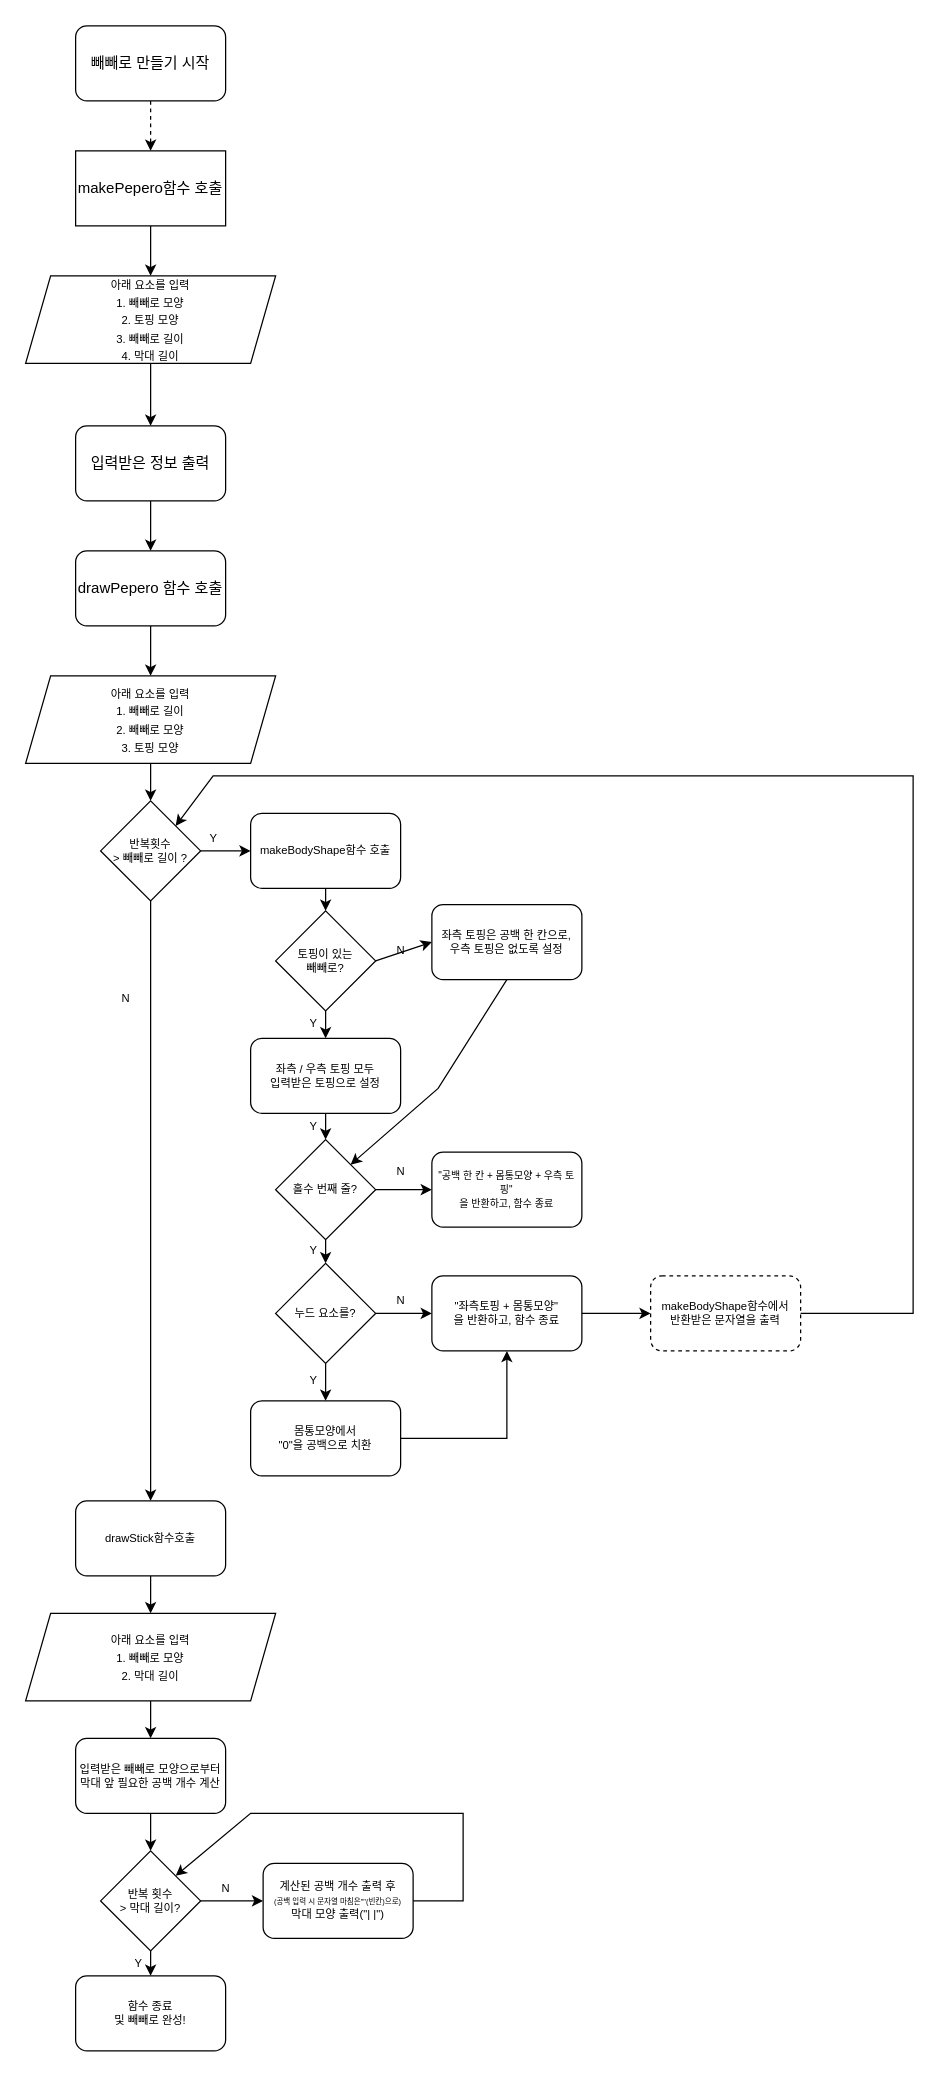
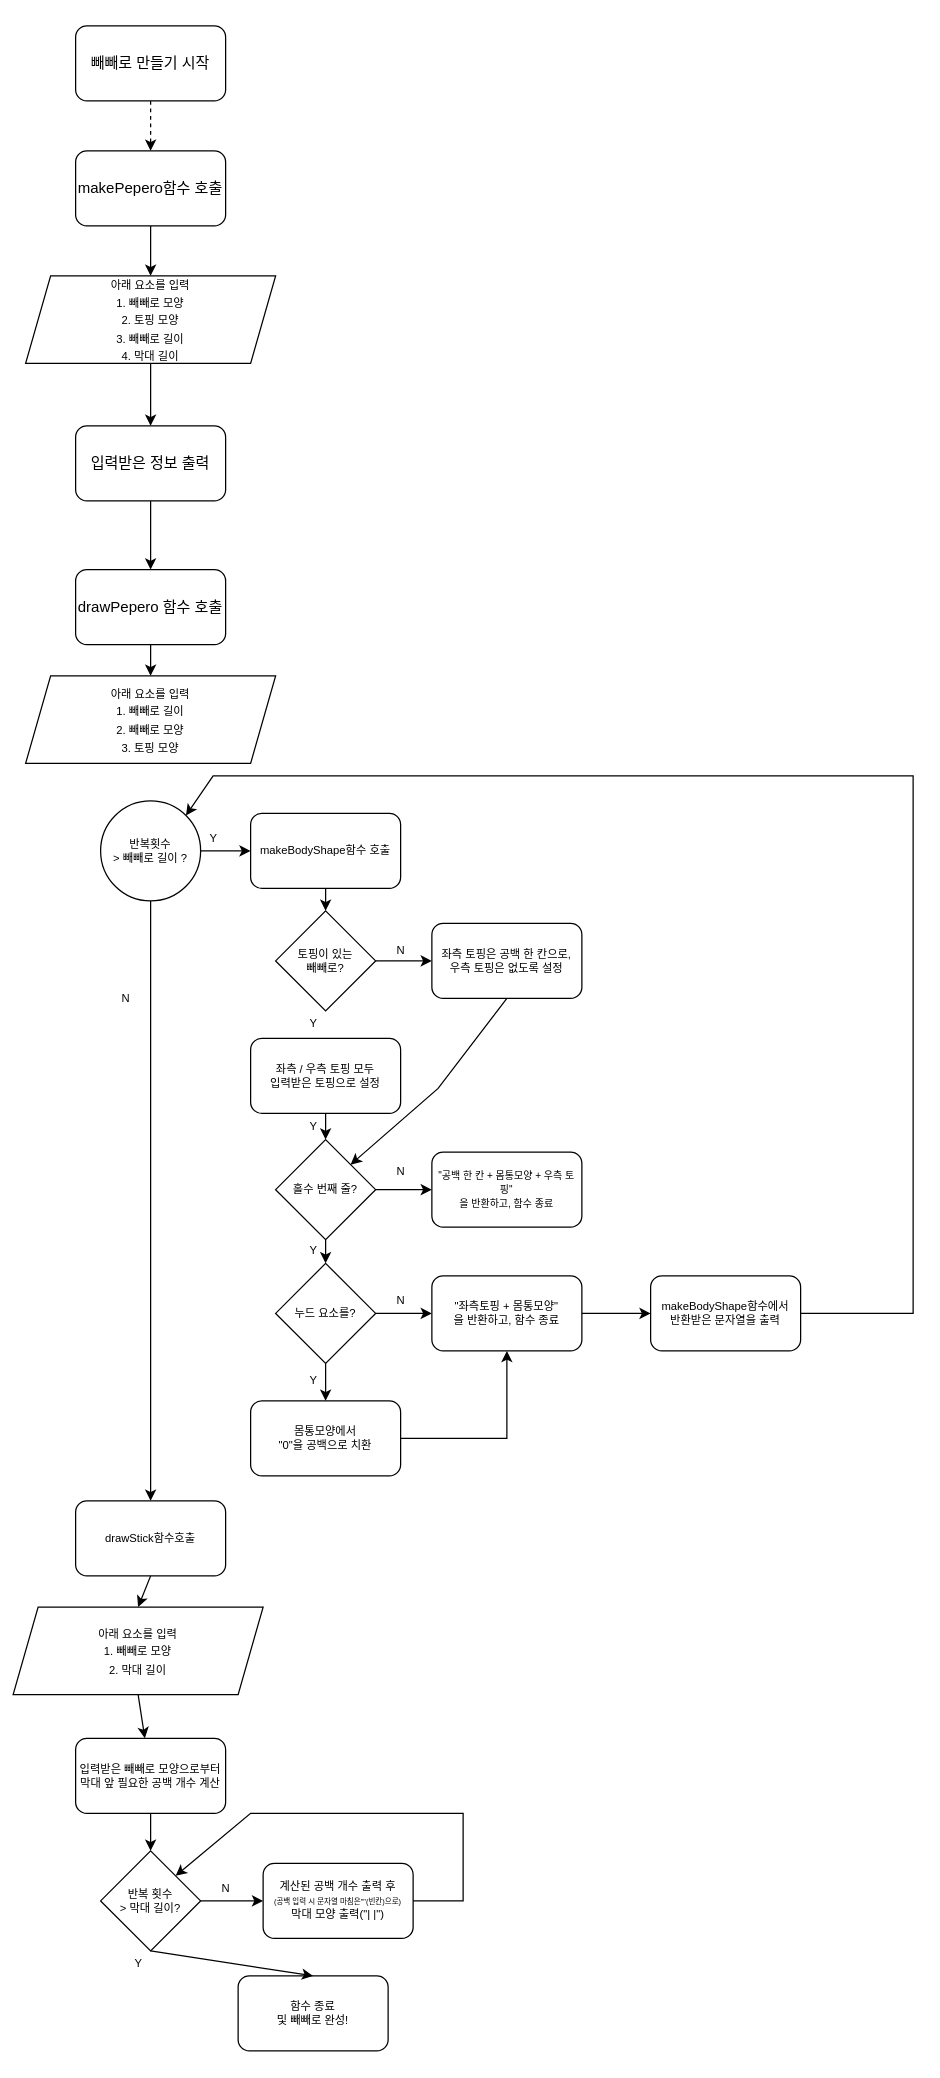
node "makePepero함수 호출": shape rectangle -> rounded rectangle
node "drawPepero 함수 호출": moved (151, 588) -> (151, 607)
edge "아래 요소를 입력 1. 빼빼로 길이 2. 빼빼로 모양 3. 토핑 모양" -> "반복횟수 > 빼빼로 길이 ?": removed
node "반복횟수 > 빼빼로 길이 ?": shape diamond -> ellipse
node "좌측 토핑은 공백 한 칸으로, 우측 토핑은 없도록 설정": moved (507, 942) -> (507, 961)
edge "토핑이 있는 빼빼로?" -> "좌측 / 우측 토핑 모두 입력받은 토핑으로 설정": removed
node "makeBodyShape함수에서 반환받은 문자열을 출력": style dashed -> solid
node "아래 요소를 입력 1. 빼빼로 모양 2. 막대 길이": moved (151, 1657) -> (138, 1651)
node "함수 종료 및 빼빼로 완성!": moved (151, 2013) -> (313, 2013)
